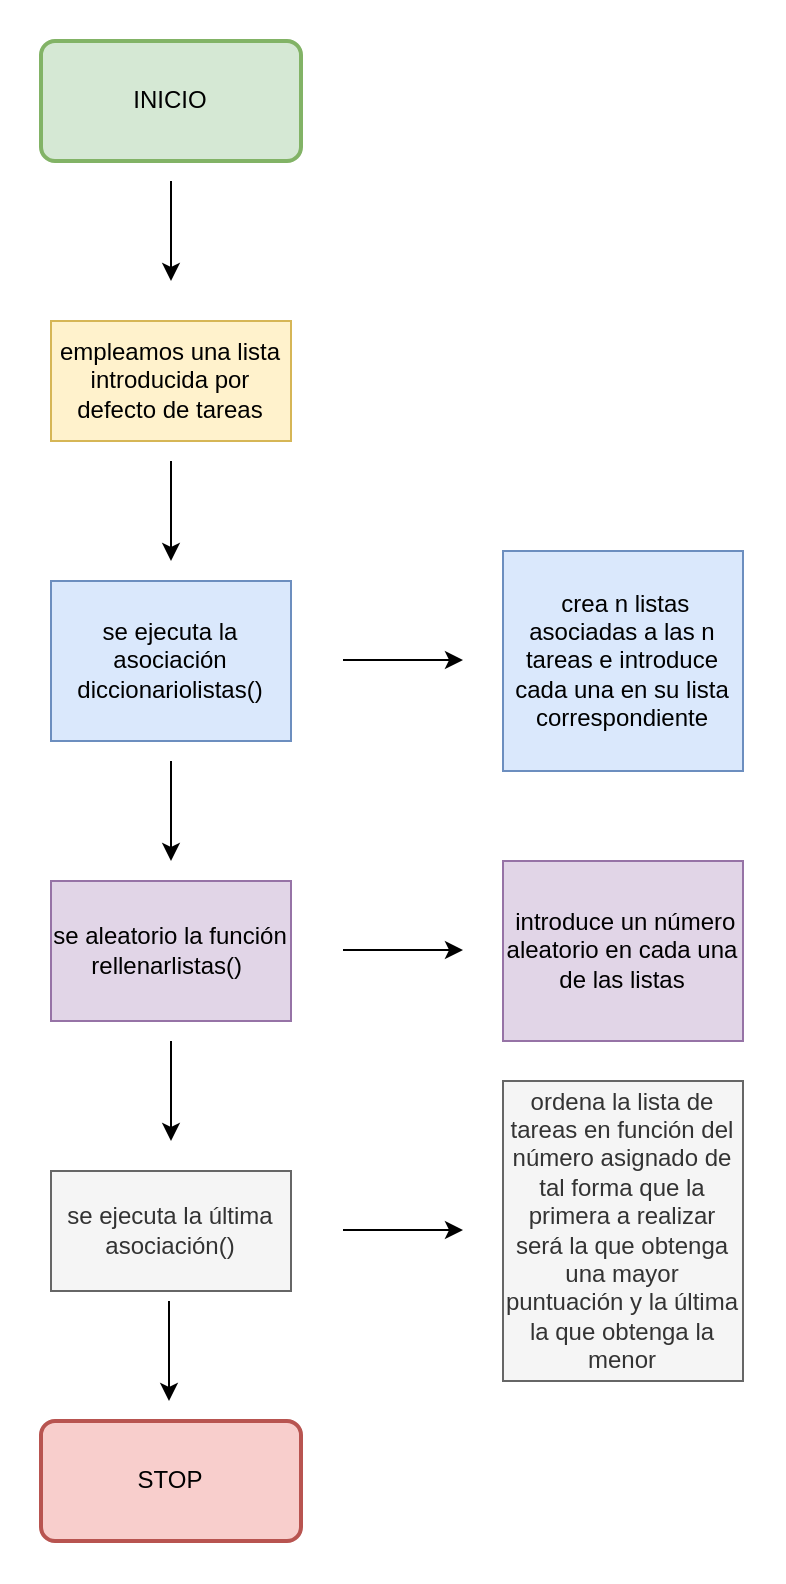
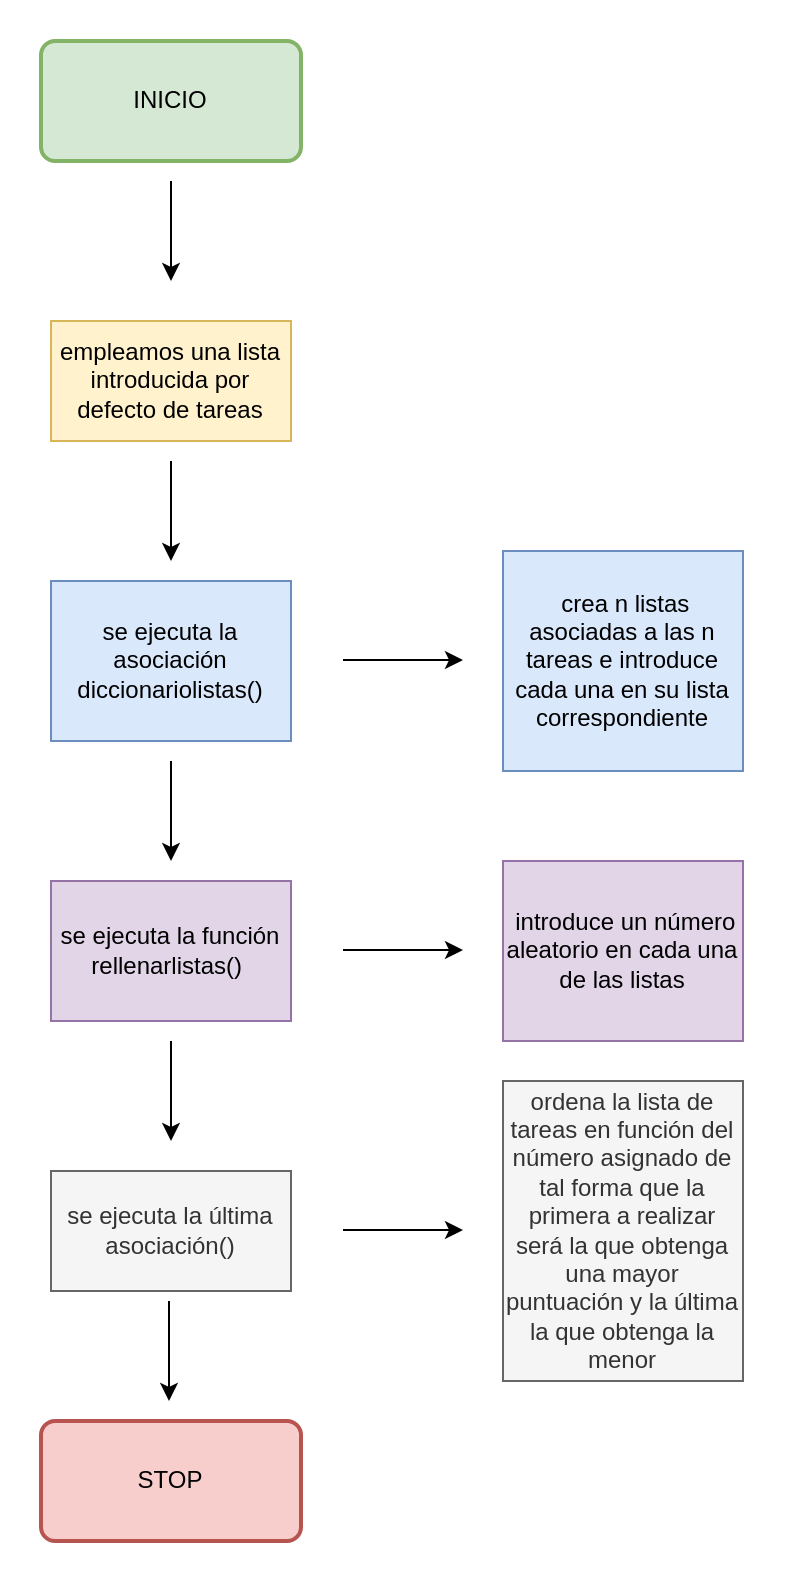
node "se aleatorio la función rellenarlistas()": label "se aleatorio la función rellenarlistas()" -> "se ejecuta la función rellenarlistas()"
